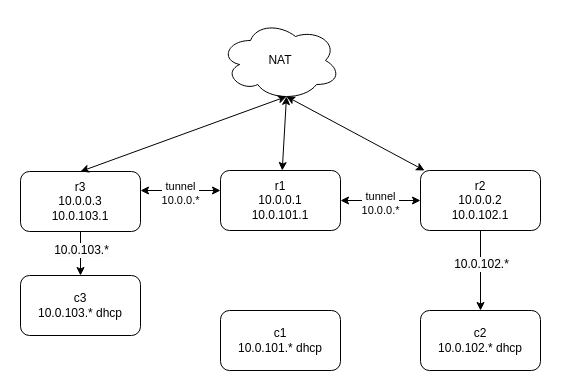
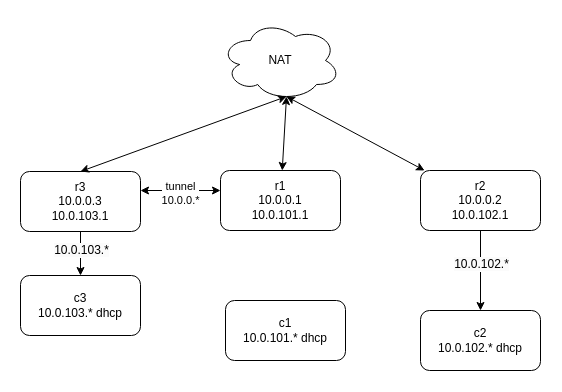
edge "r1 10.0.0.1 10.0.101.1" -- "r2 10.0.0.2 10.0.102.1": removed, label "tunnel 10.0.0.*"
node "c1 10.0.101.* dhcp": moved (281, 341) -> (286, 331)
